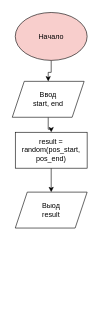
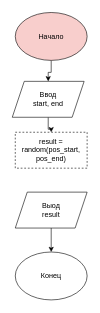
node "result = random(pos_start, pos_end)": style solid -> dashed
edge "result = random(pos_start, pos_end)" -> "Выод result": removed
edge "Выод result" -> "Конец": added
node "Конец": added
